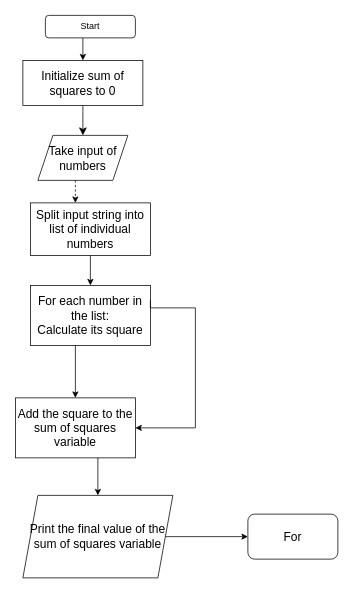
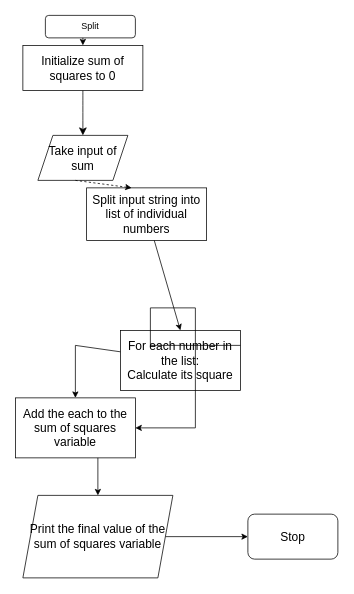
node "Start": label "Start" -> "Split"
node "Initialize sum of squares to 0": moved (83, 83) -> (83, 68)
node "Take input of numbers": label "Take input of numbers" -> "Take input of sum"
node "Split input string into list of individual numbers": moved (90, 229) -> (147, 214)
node "For each number in the list: Calculate its square": moved (90, 315) -> (180, 360)
node "Add the square to the sum of squares variable": label "Add the square to the sum of squares variable" -> "Add the each to the sum of squares variable"
node "For": label "For" -> "Stop"
